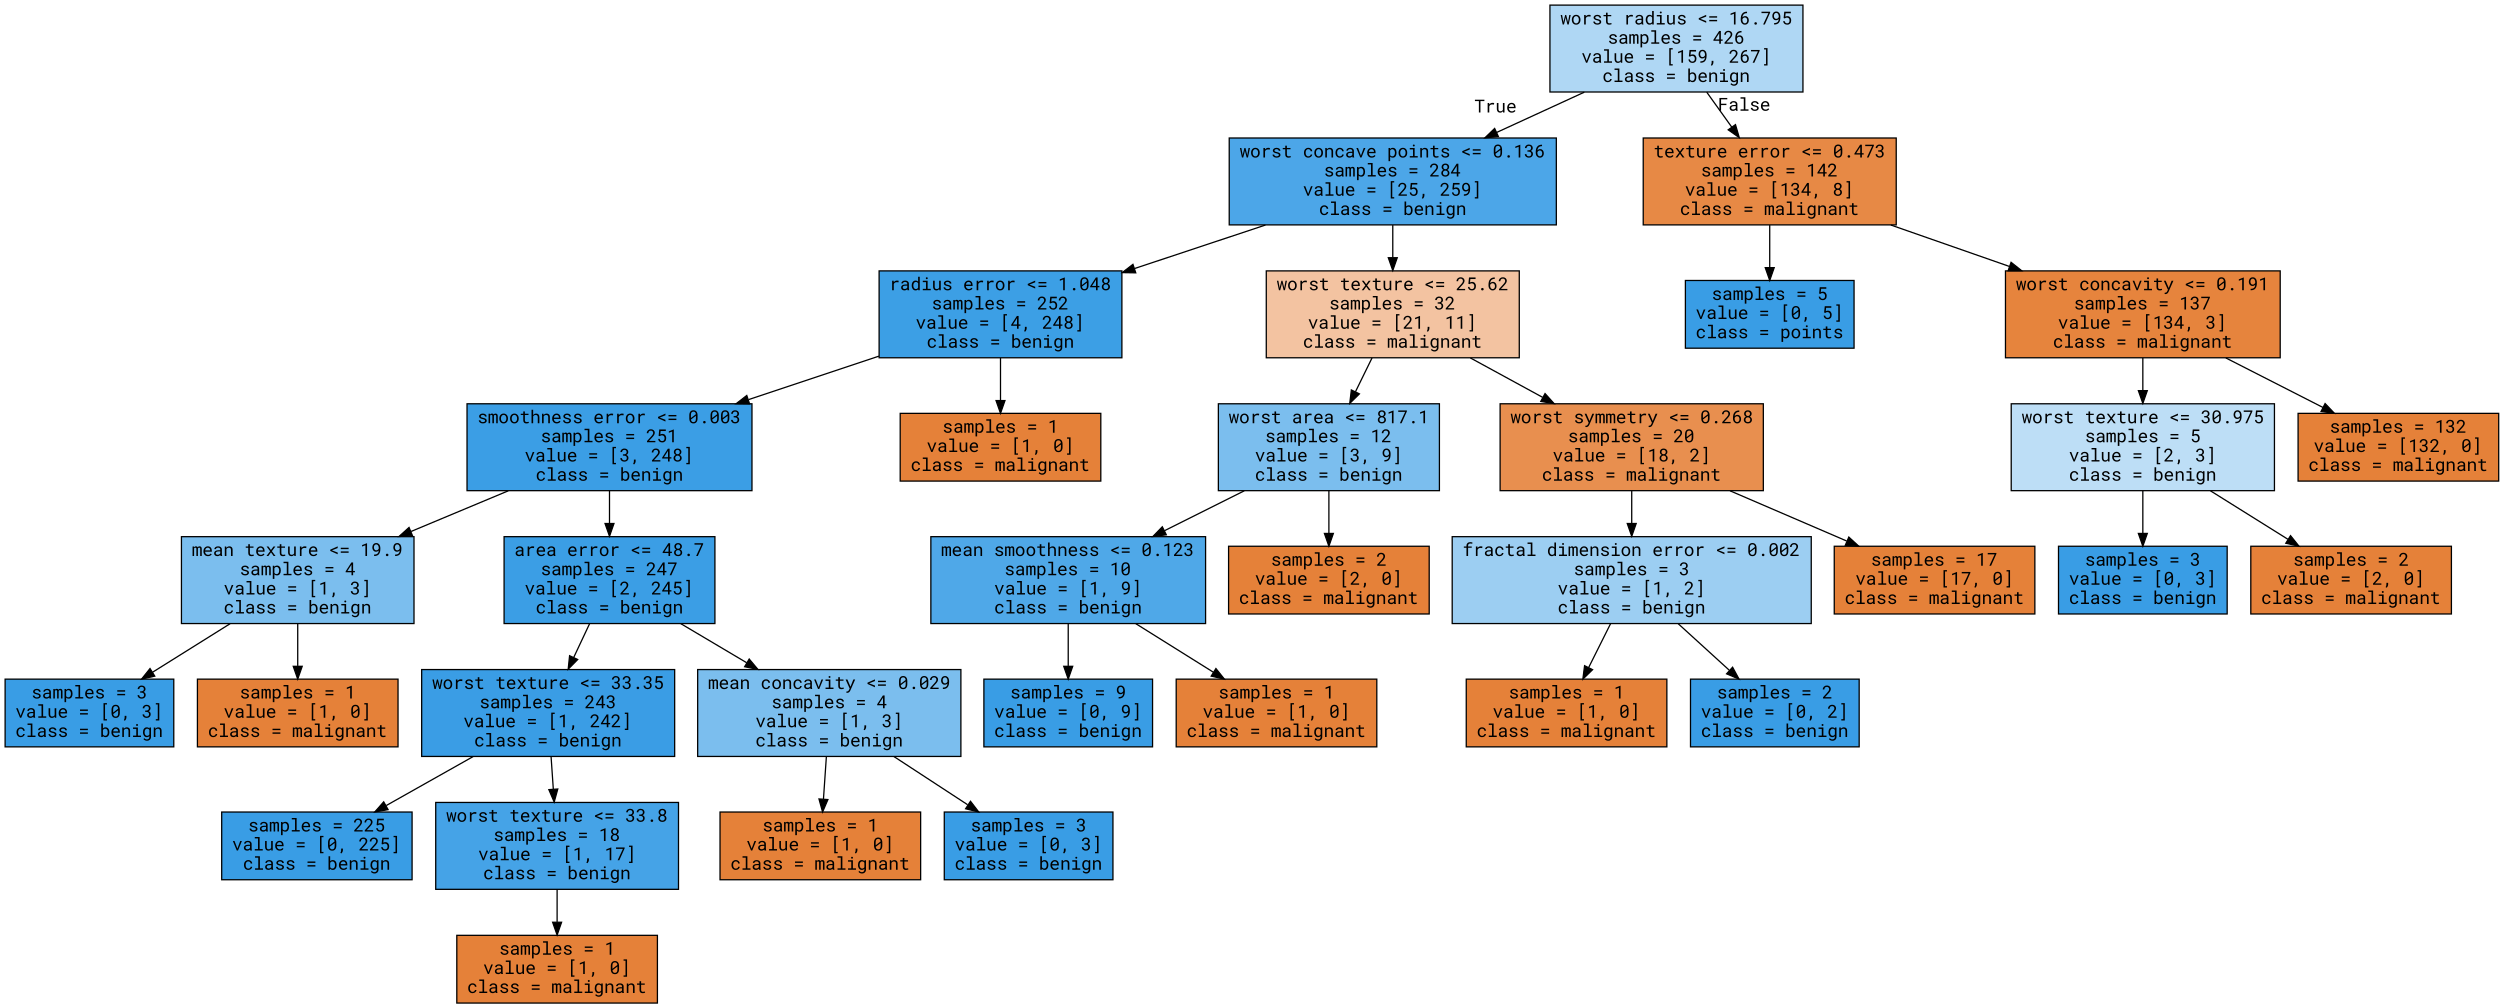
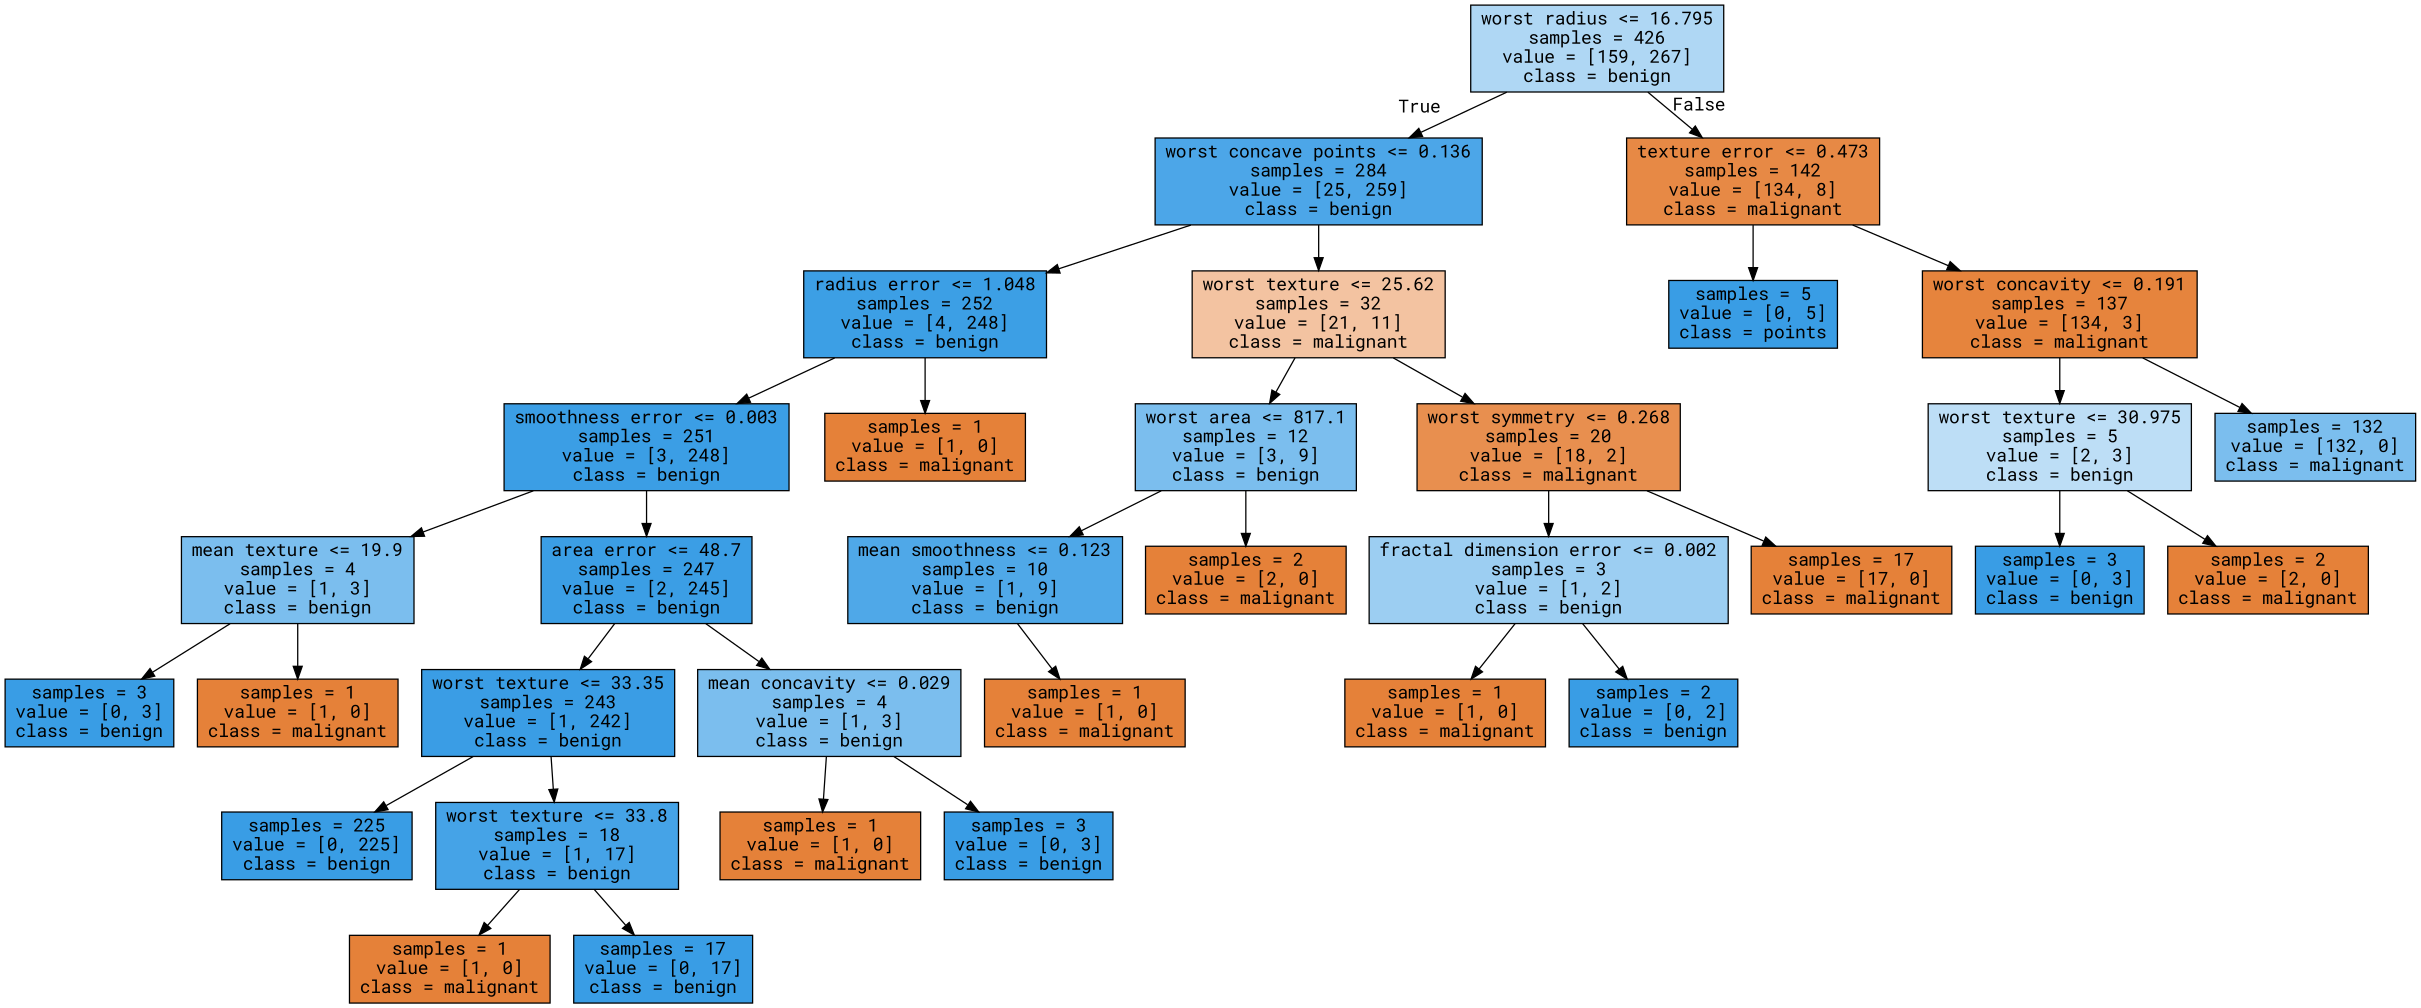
node "samples = 132 value = [132, 0] class = malignant": fillcolor #e58139 -> #7bbeee
node "samples = 9 value = [0, 9] class = benign": removed
node "samples = 17 value = [0, 17] class = benign": added
